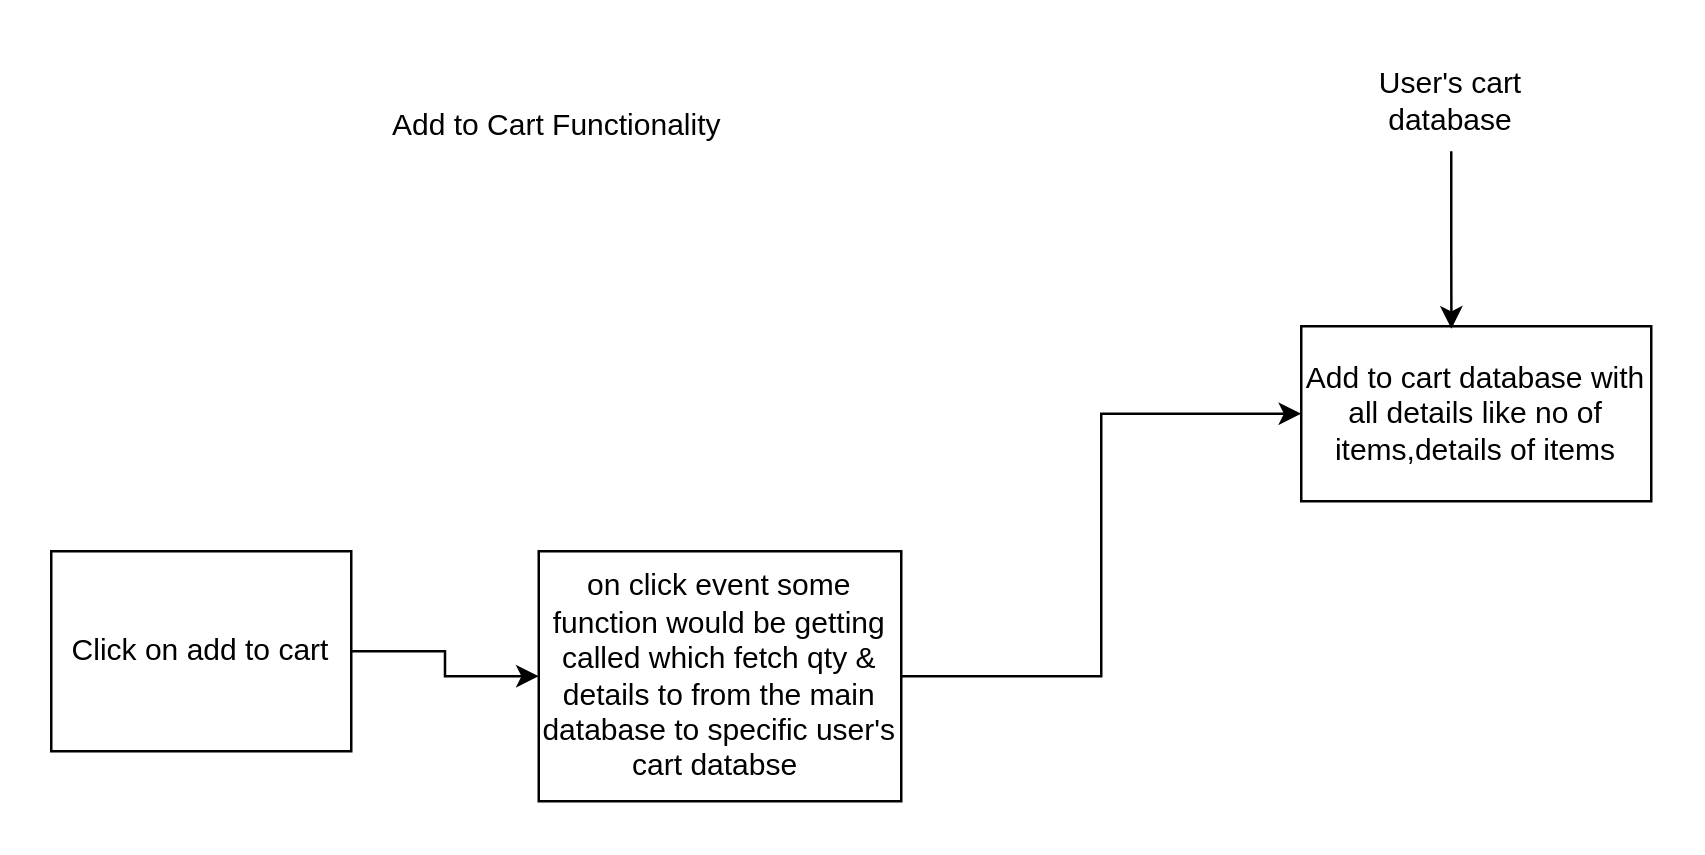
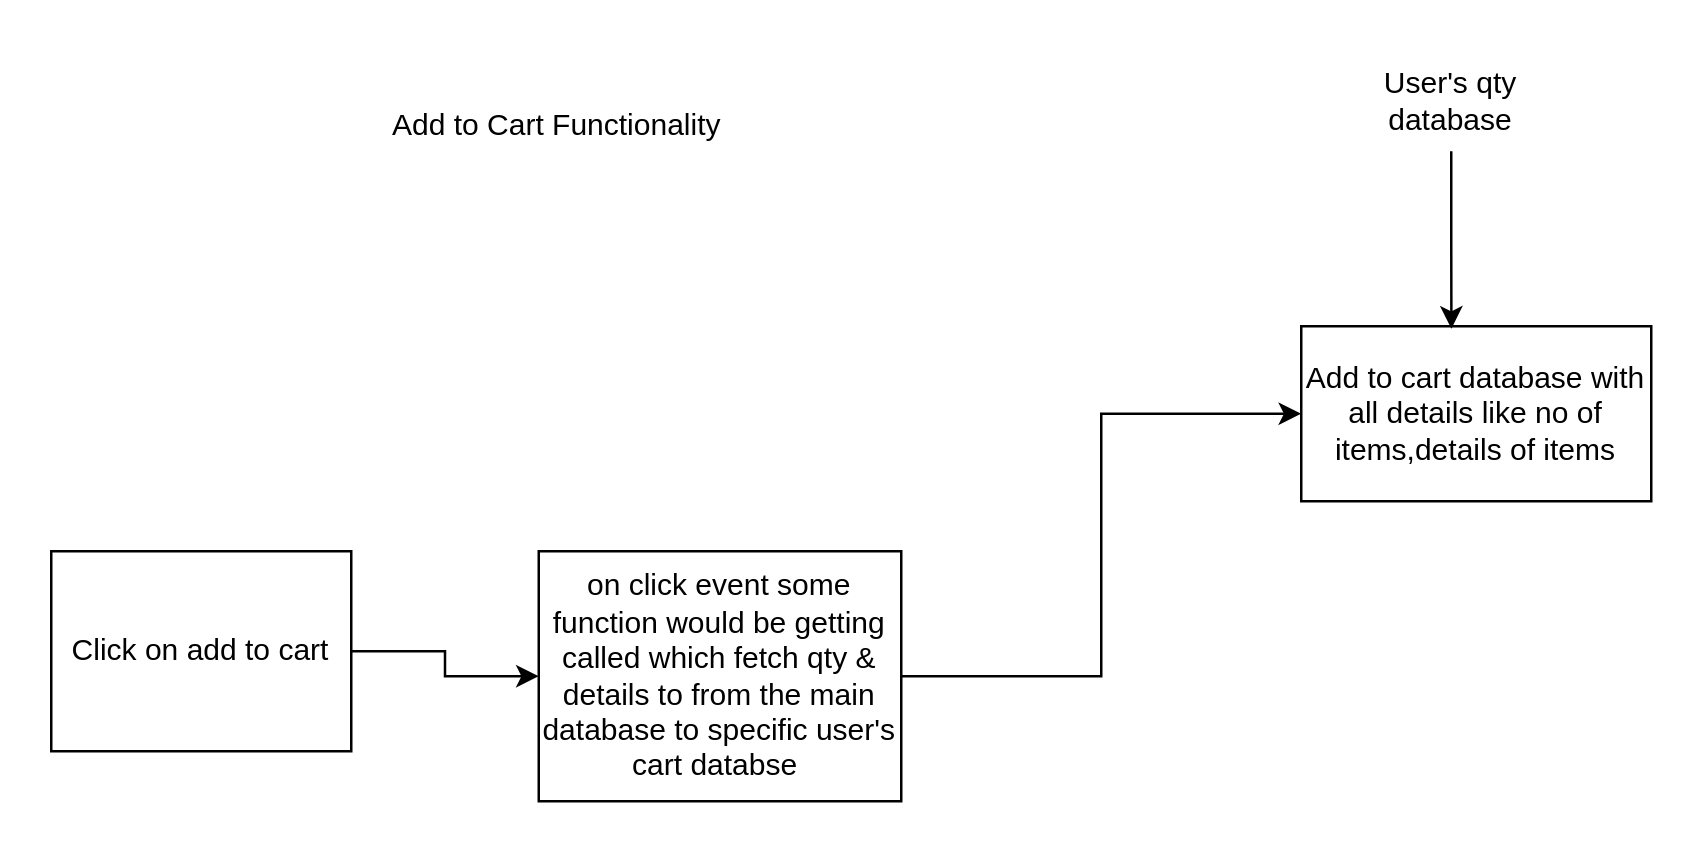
node "User's cart database": label "User's cart database" -> "User's qty database"
